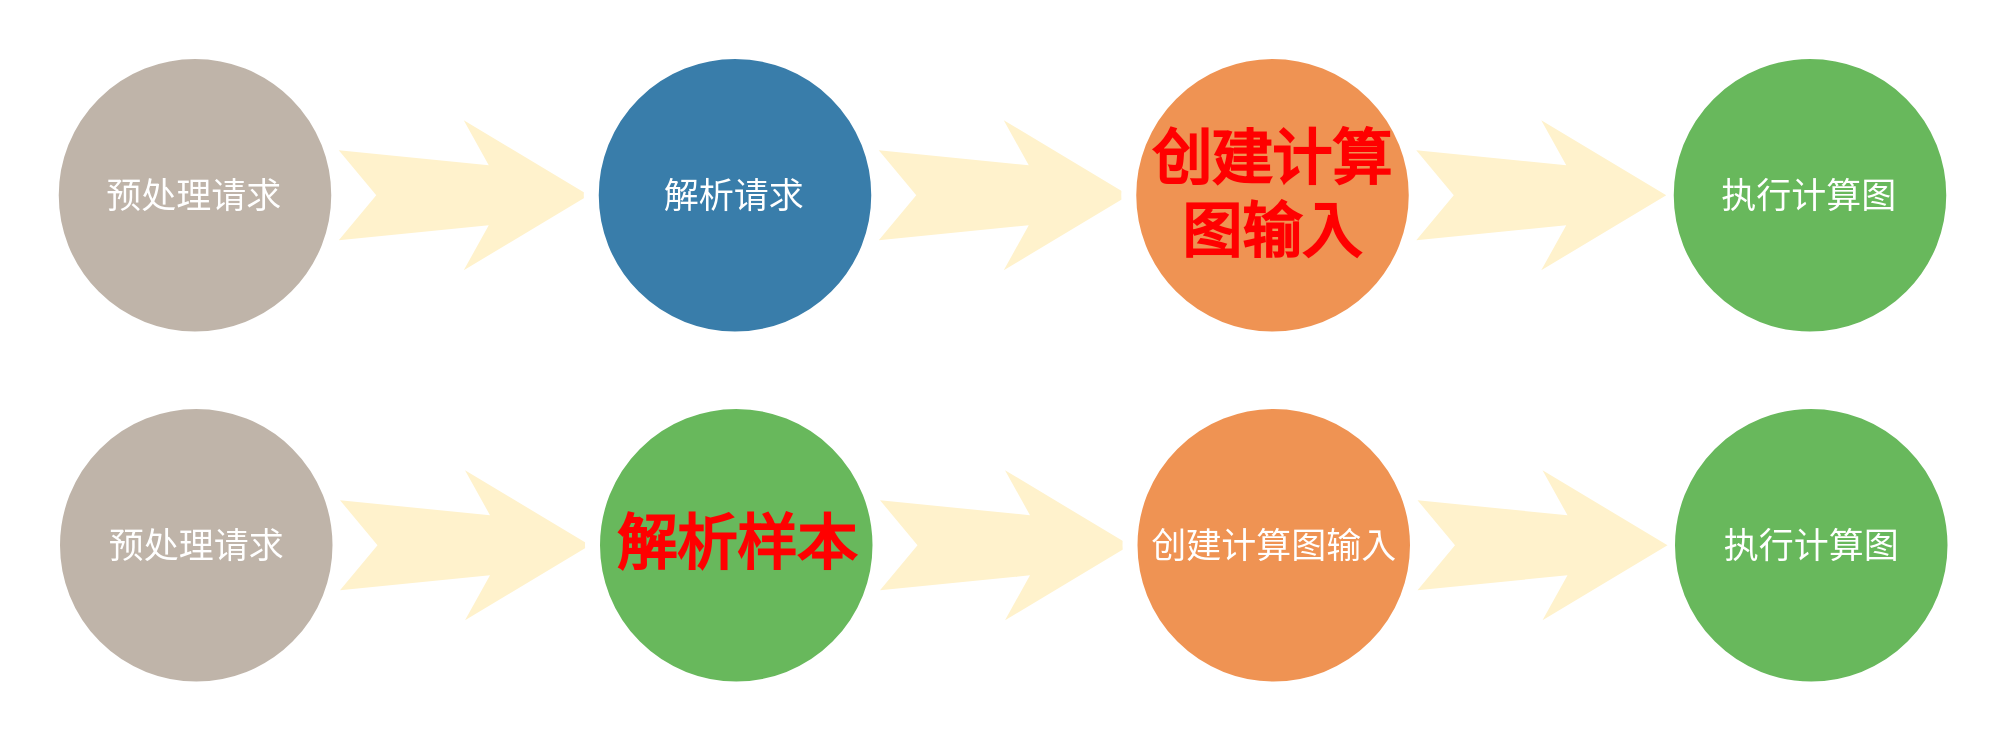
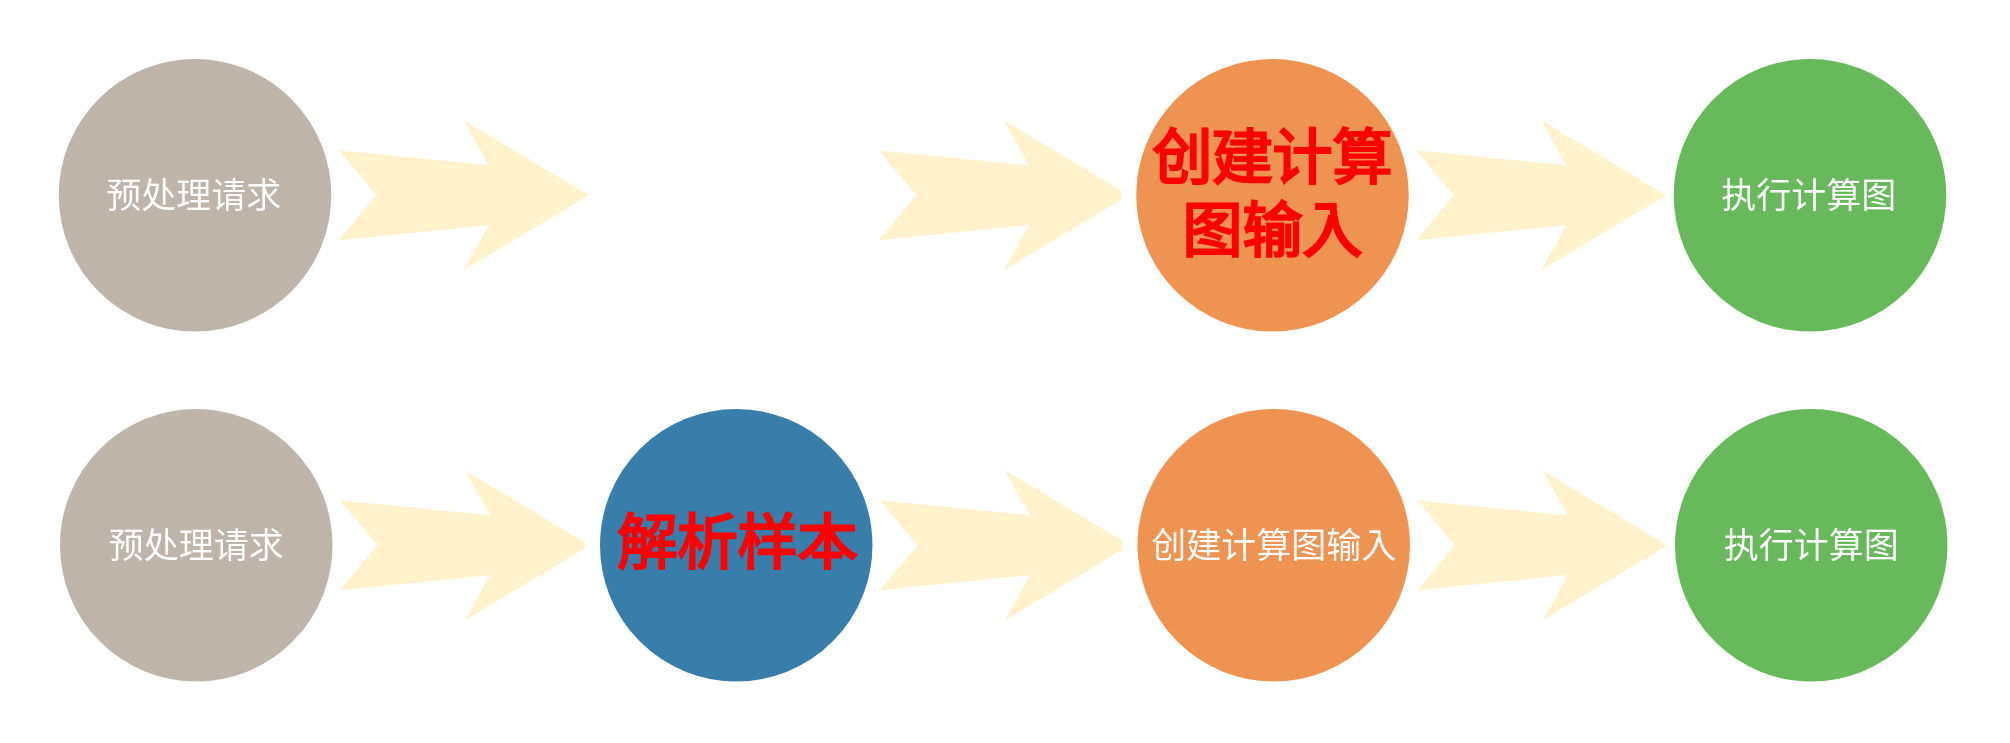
node "解析请求": removed
node "解析样本": fillcolor #68b85c -> #397daa
